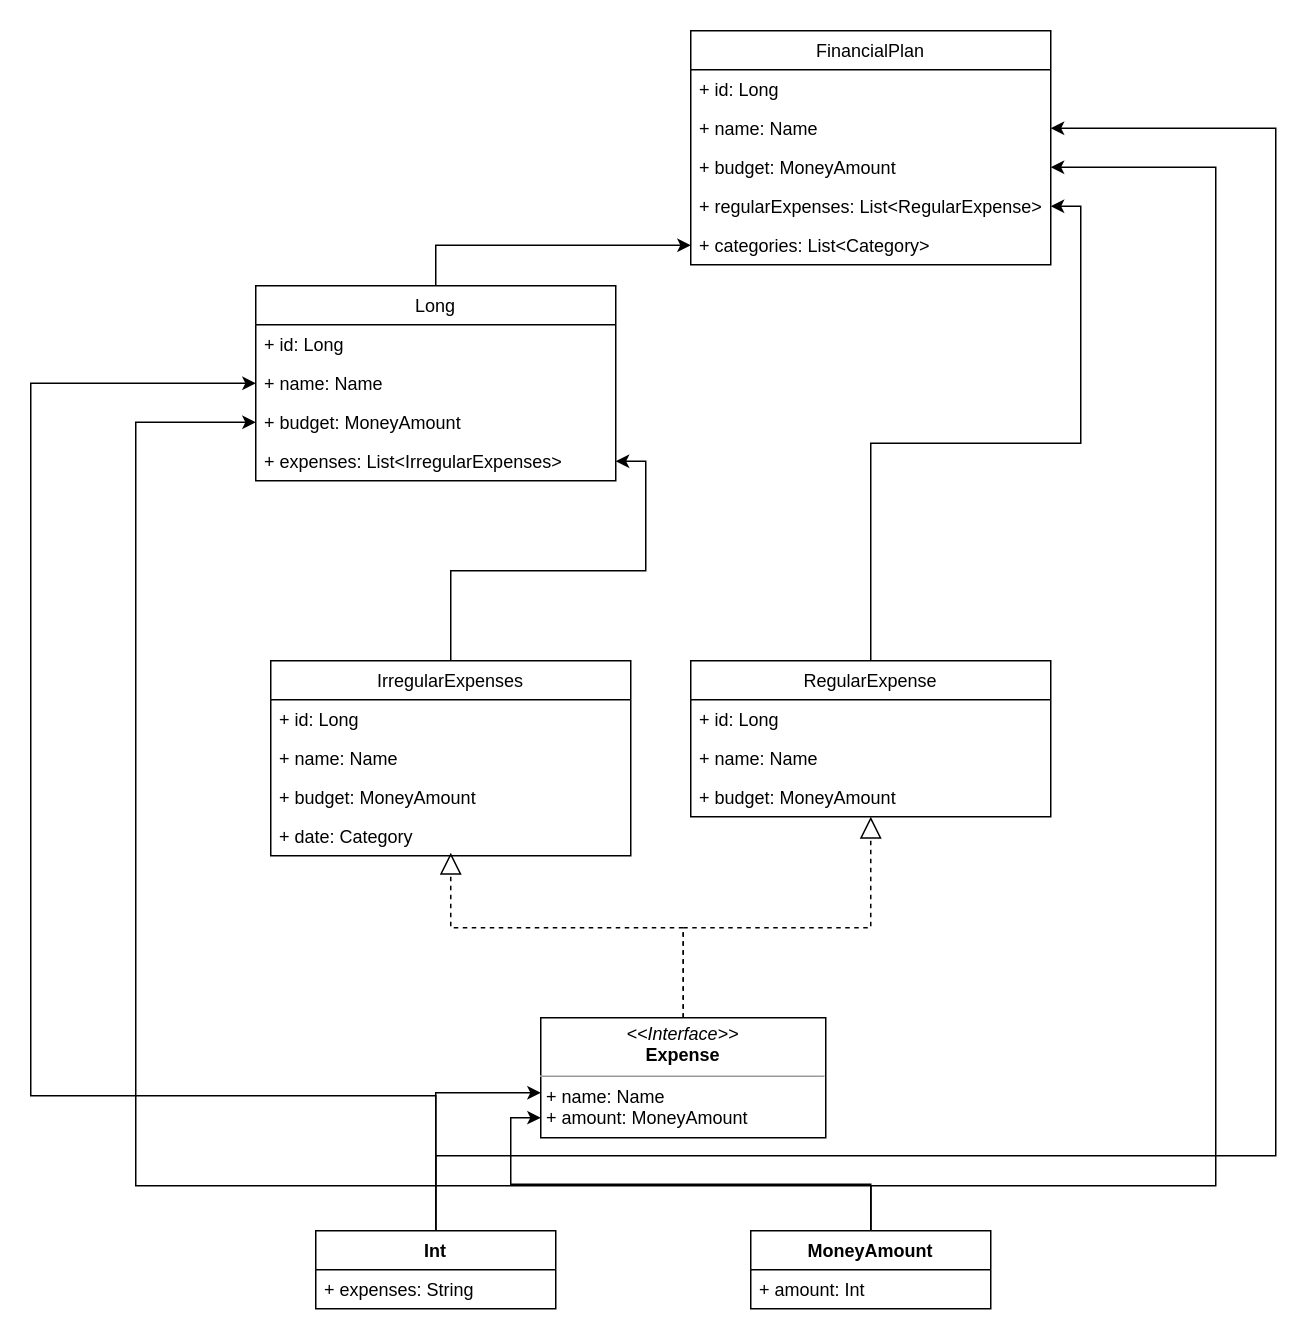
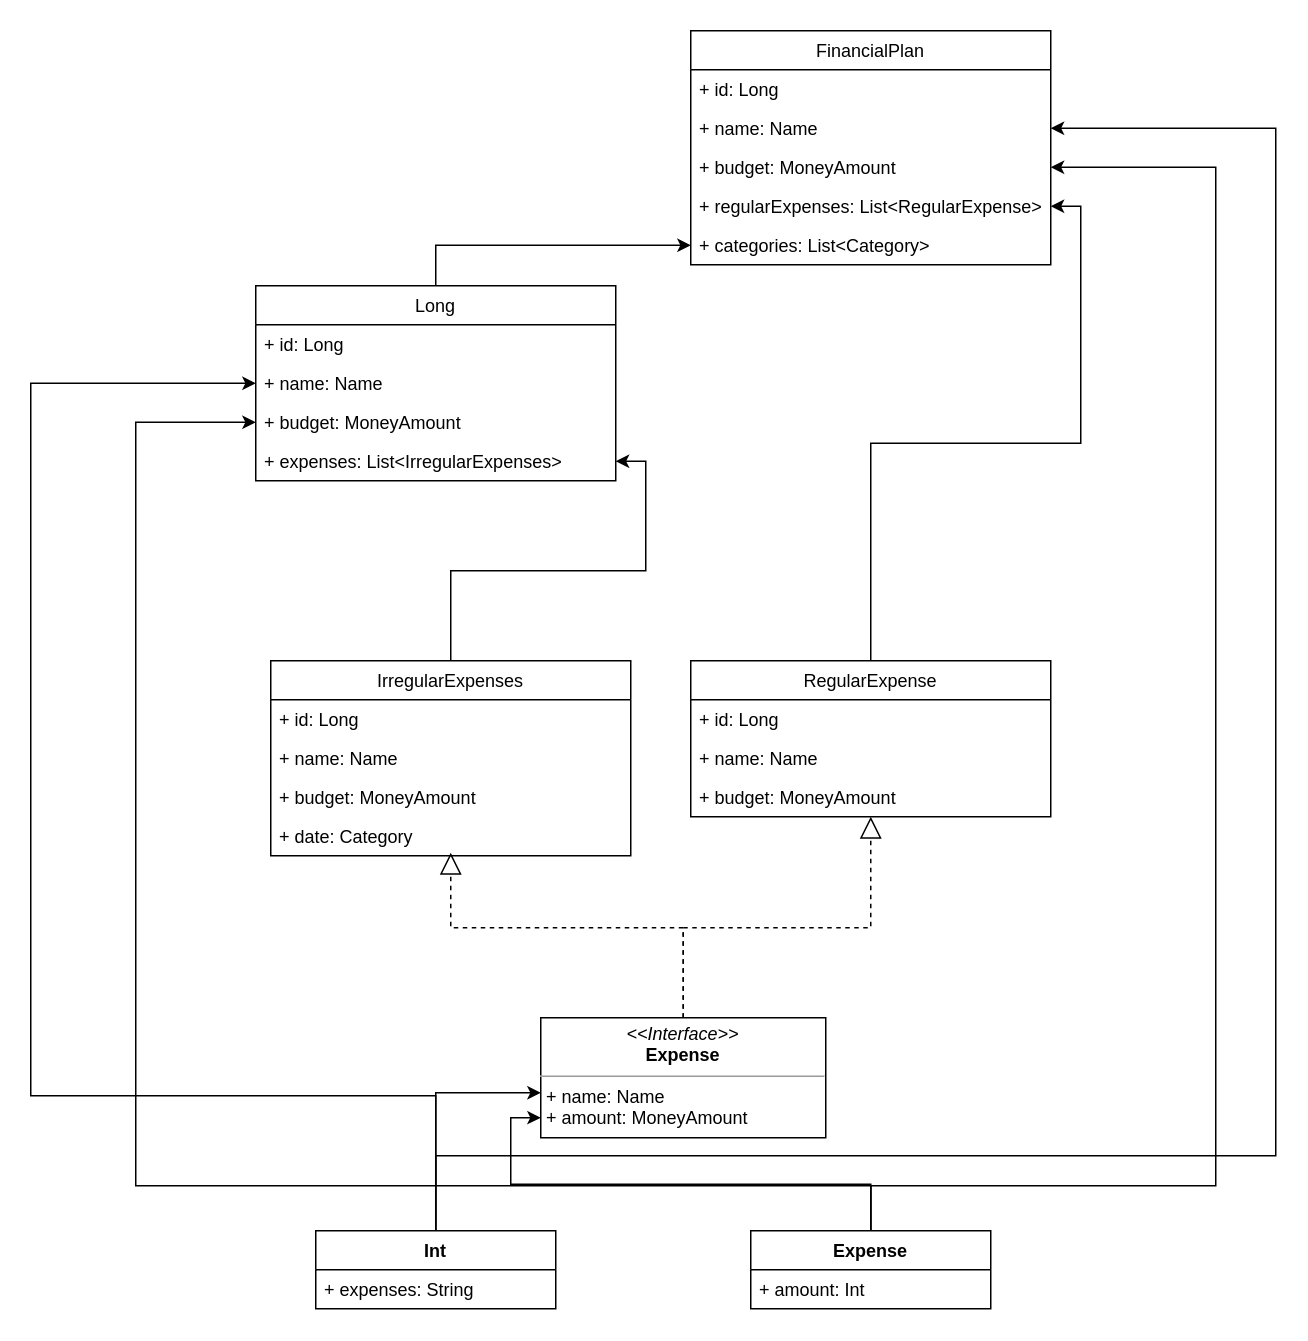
node "MoneyAmount": label "MoneyAmount" -> "Expense"
